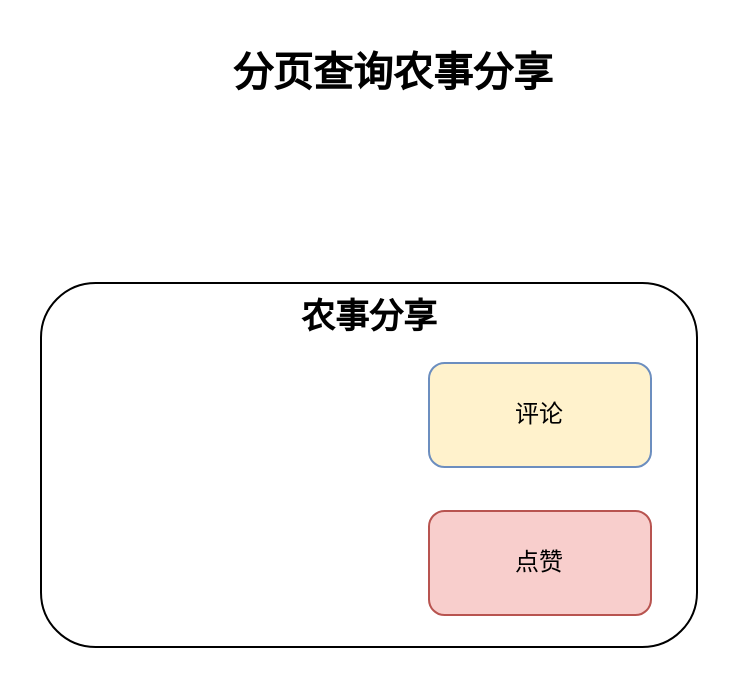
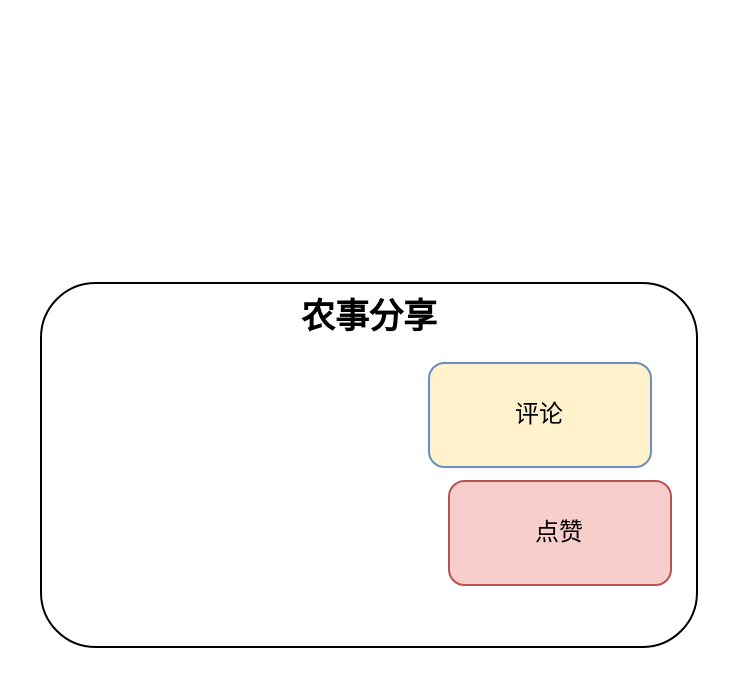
node "分页查询农事分享": removed
node "点赞": moved (540, 563) -> (560, 533)
